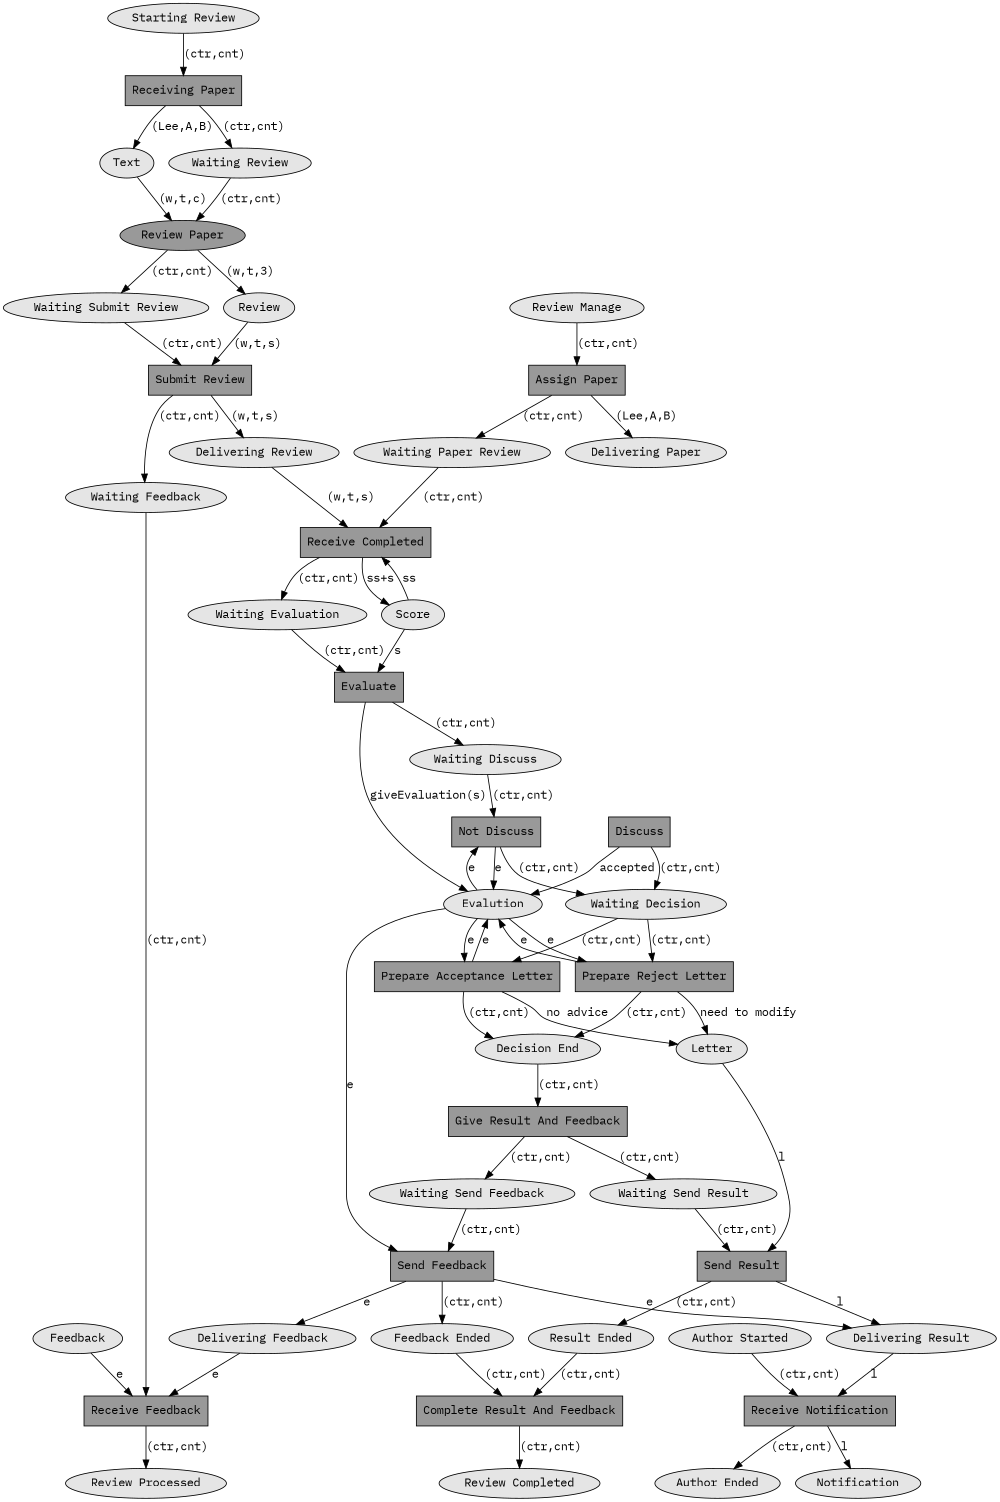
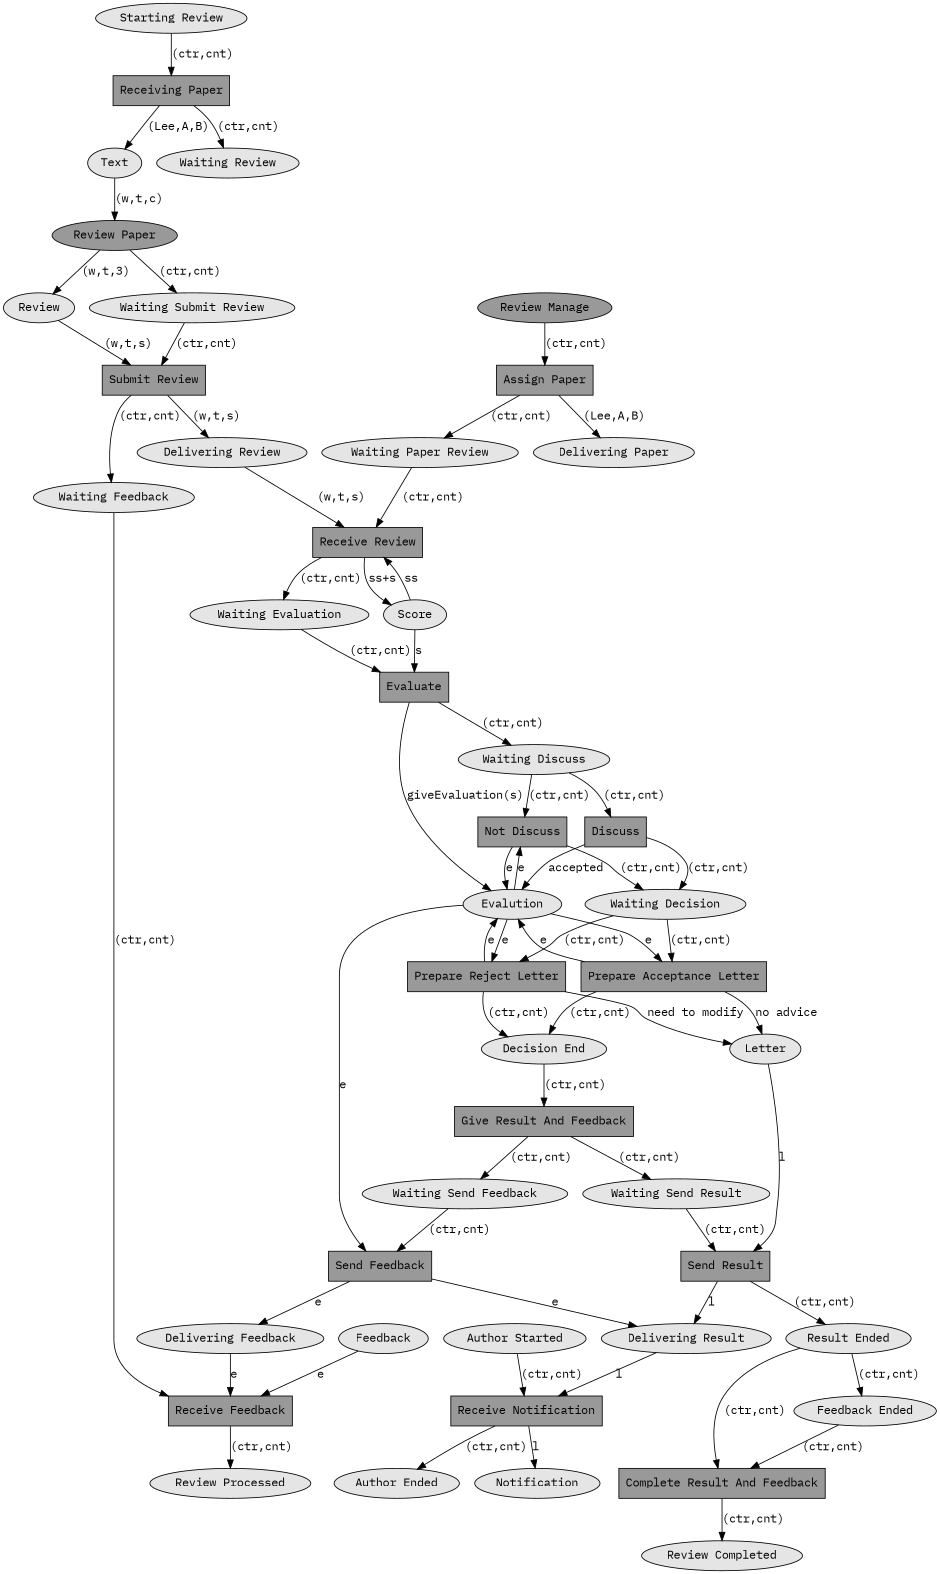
edge "Waiting Review" -> "Review Paper": removed, label "(ctr,cnt)"
node "Review Manage": fillcolor gray90 -> grey60
node "Receive Completed": label "Receive Completed" -> "Receive Review"
edge "Waiting Discuss" -> "Discuss": added, label "(ctr,cnt)"
edge "Send Feedback" -> "Feedback Ended": now "Result Ended" -> "Feedback Ended"
